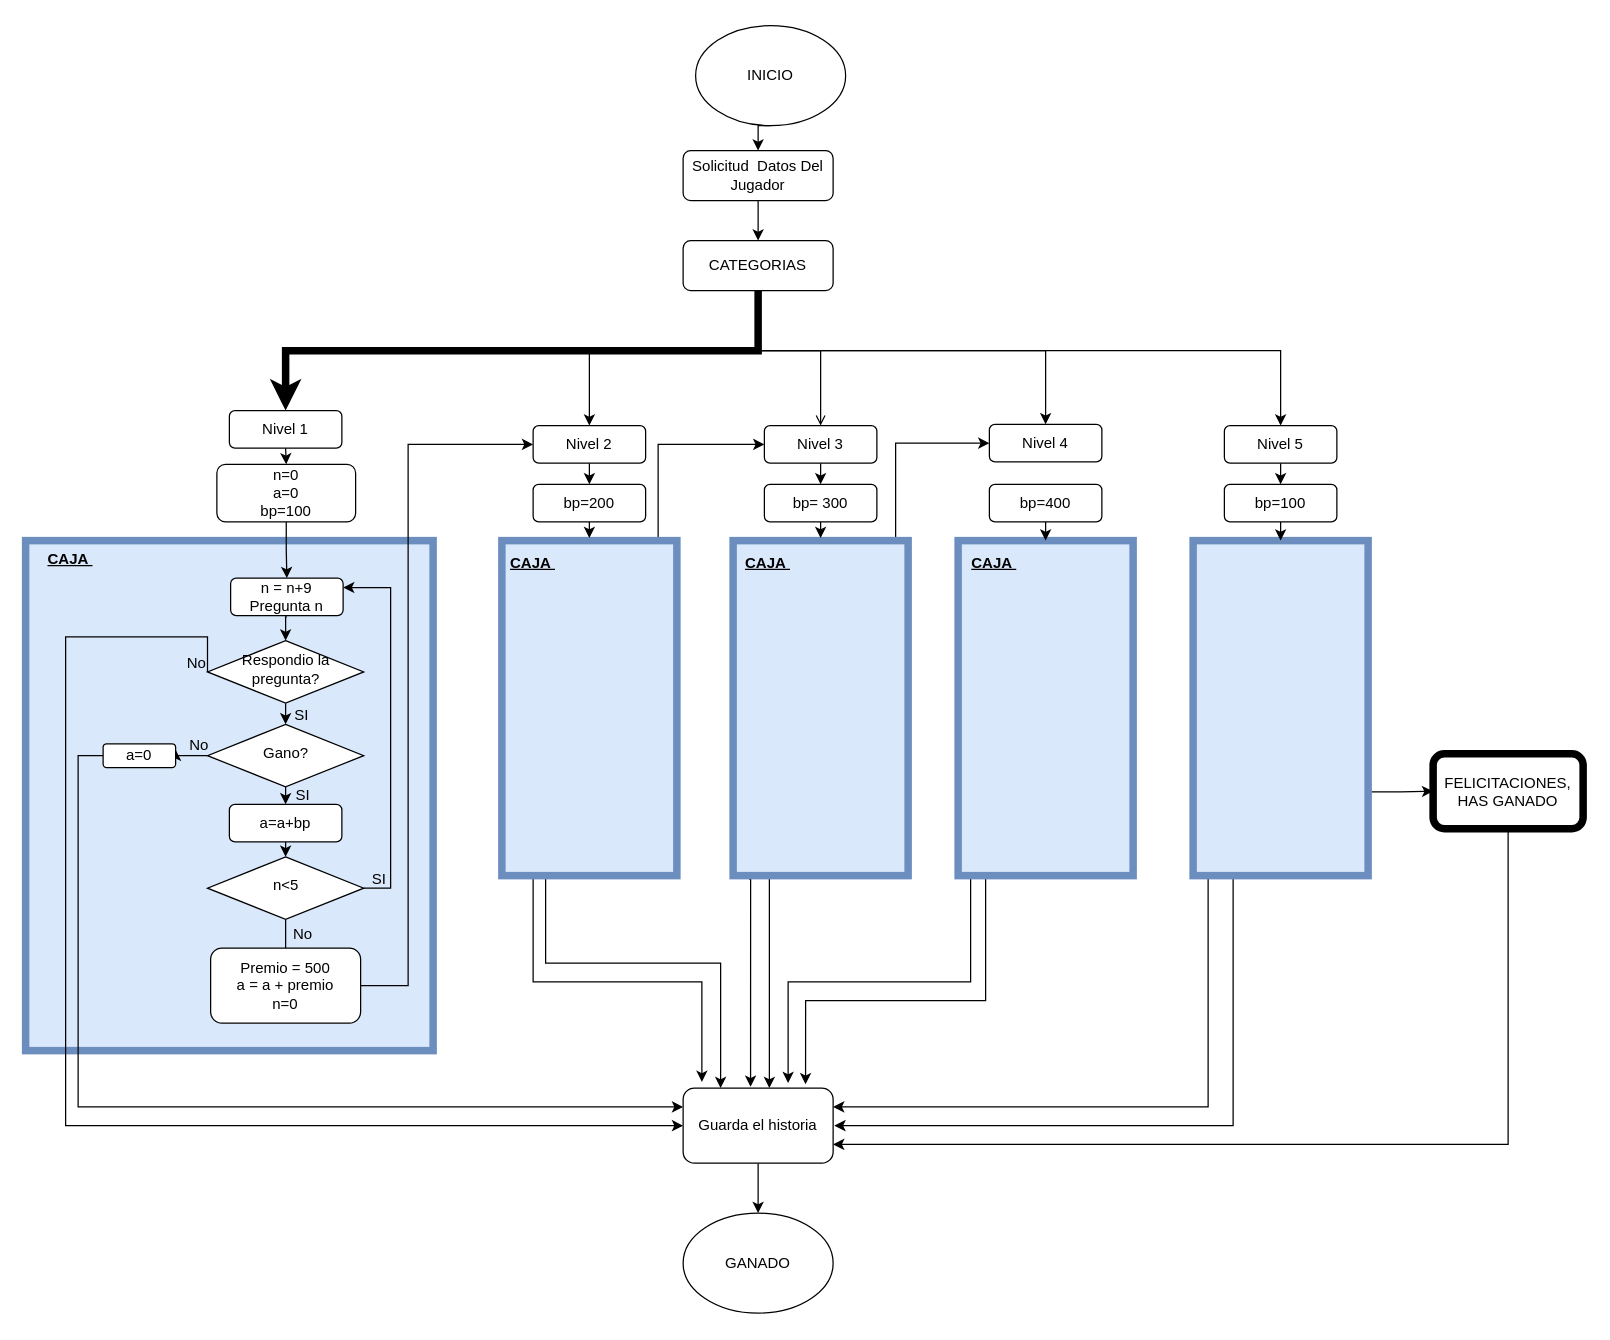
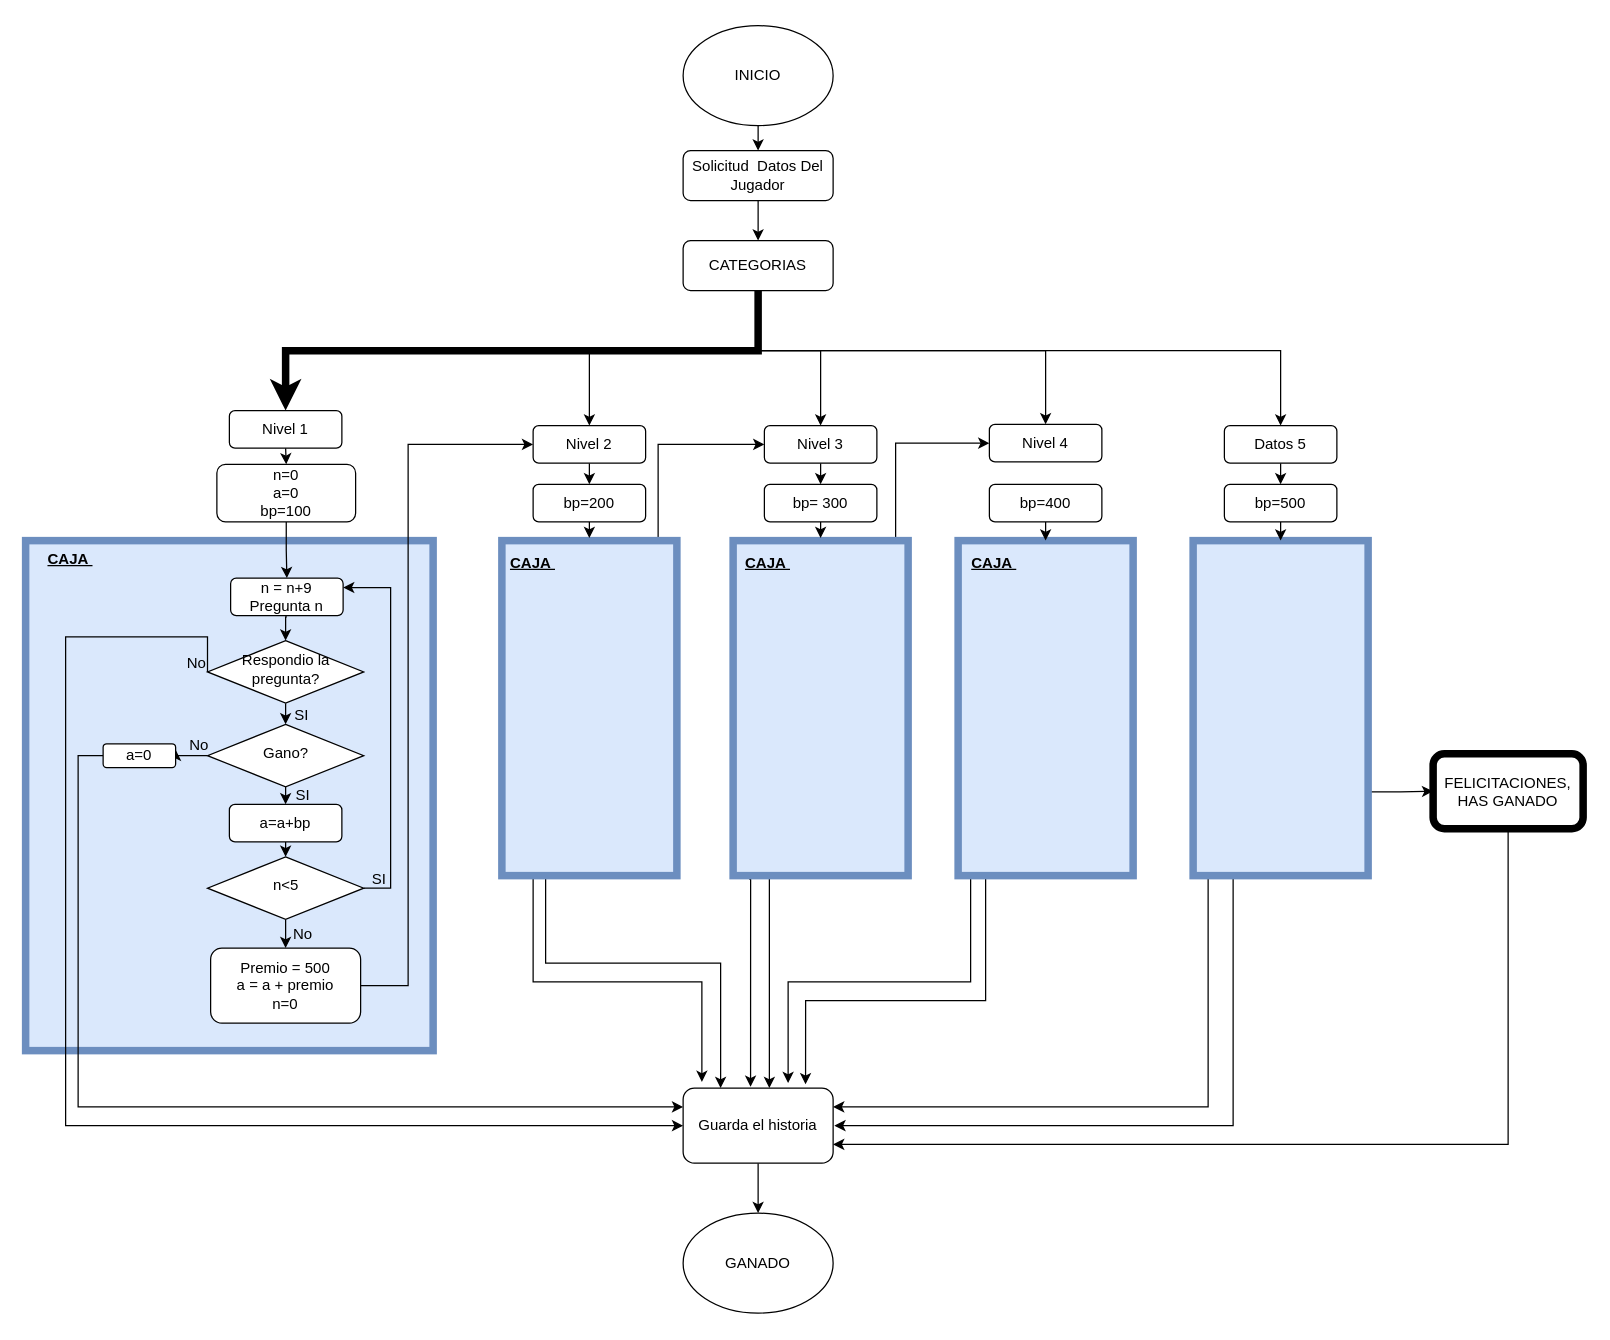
node "INICIO": moved (771, 76) -> (758, 76)
edge "CATEGORIAS" -> "Nivel 3": arrowhead open -> classic
node "Nivel 5": label "Nivel 5" -> "Datos 5"
node "bp=100": label "bp=100" -> "bp=500"
edge "n<5" -- "Premio = 500 a = a + premio n=0": arrowhead none -> classic
